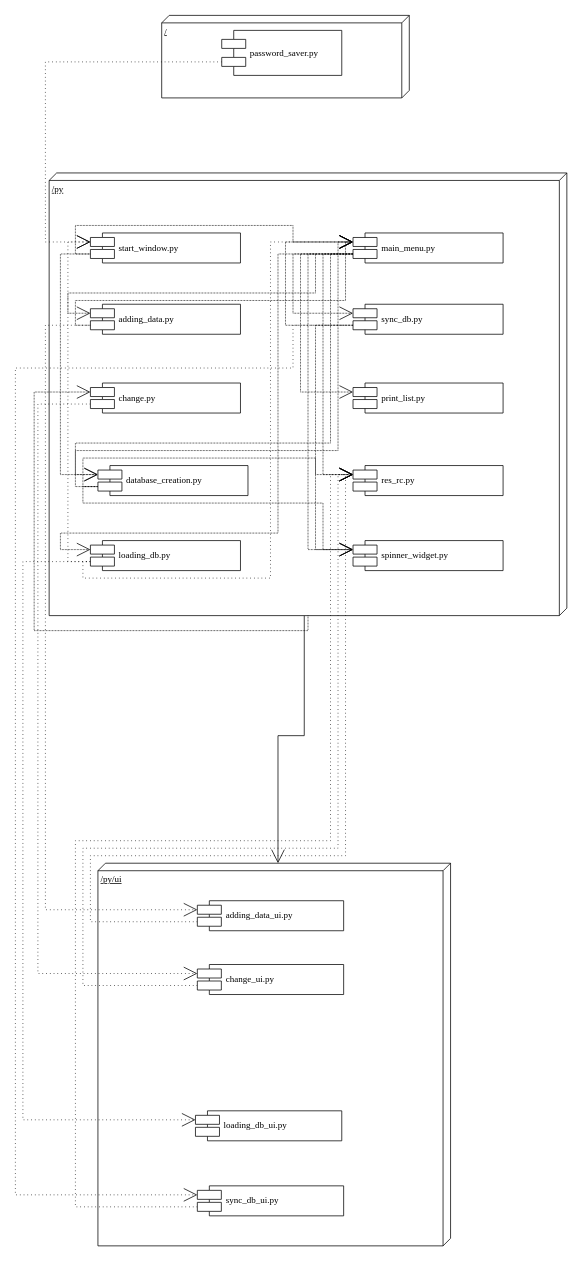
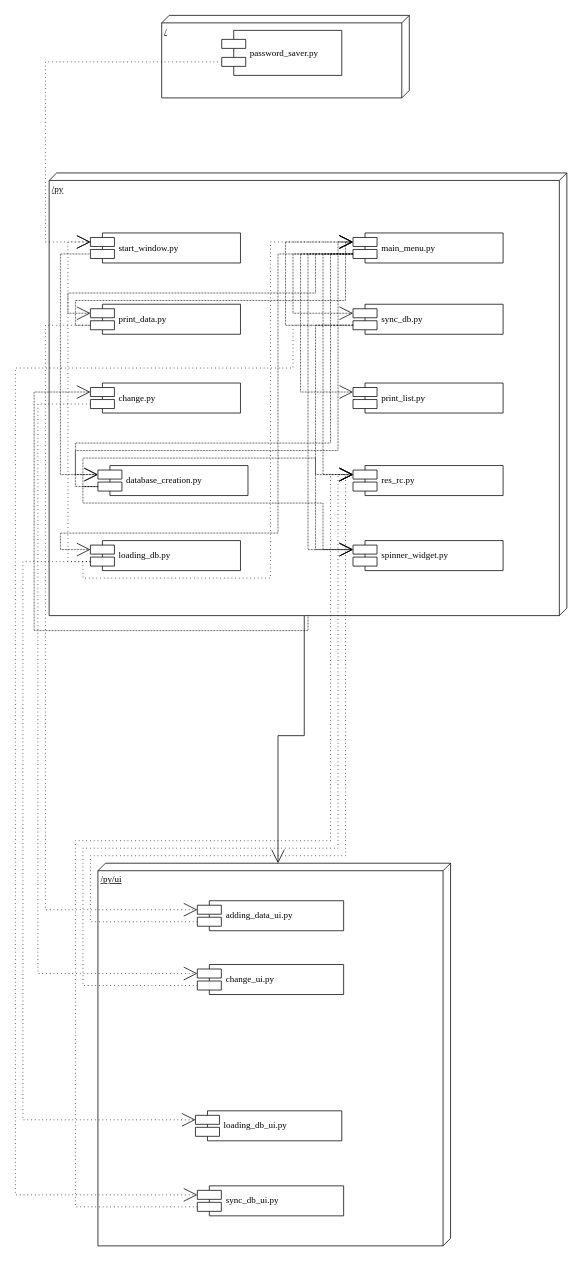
edge "start_window.py" -> "main_menu.py": removed
node "adding_data.py": label "adding_data.py" -> "print_data.py"
